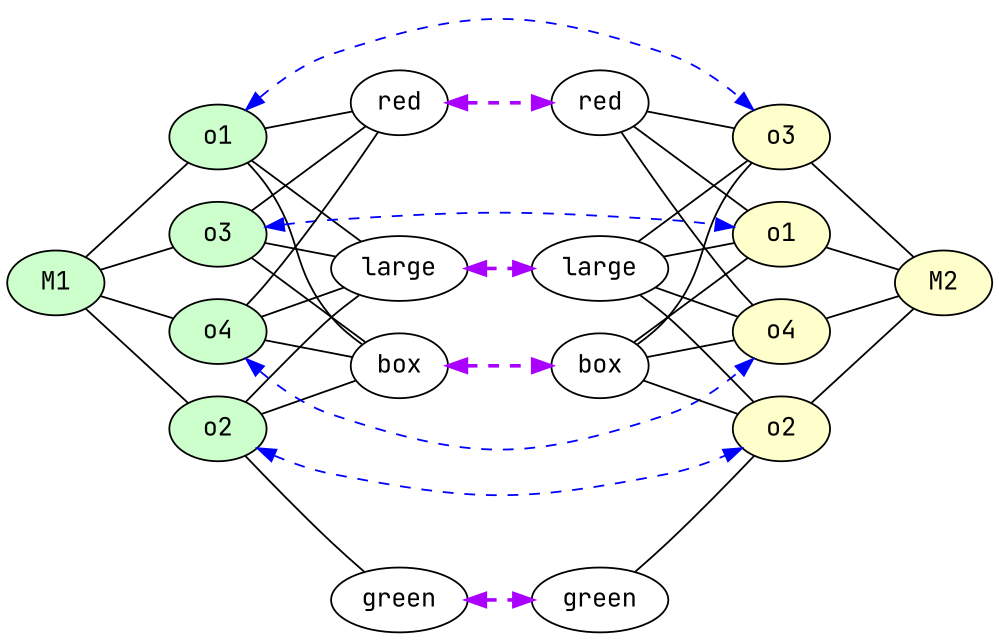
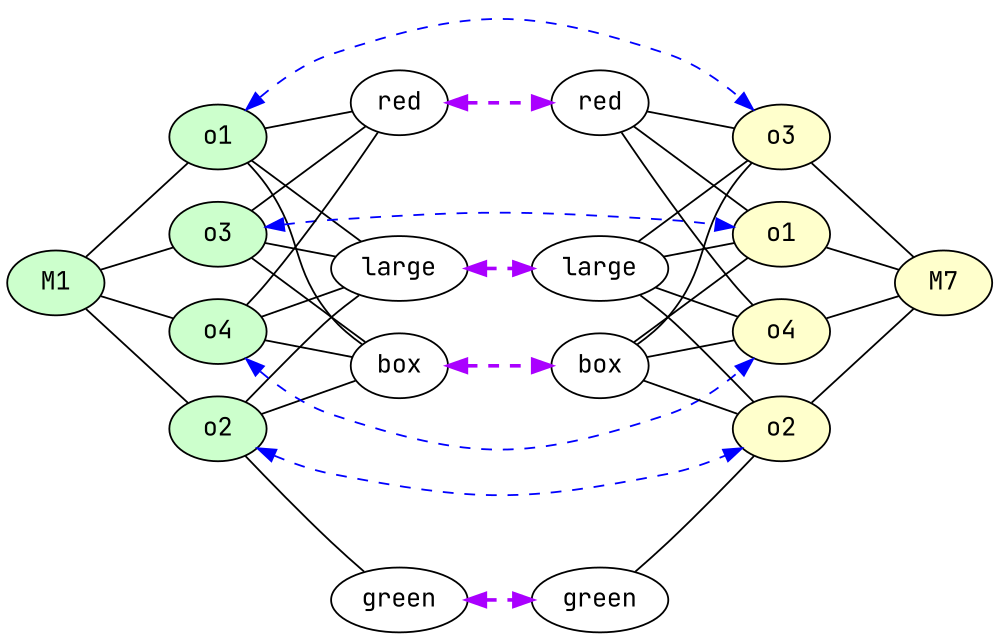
node "M2": label "M2" -> "M7"
